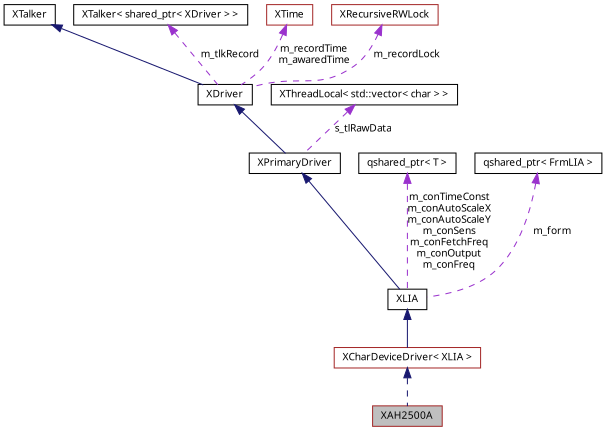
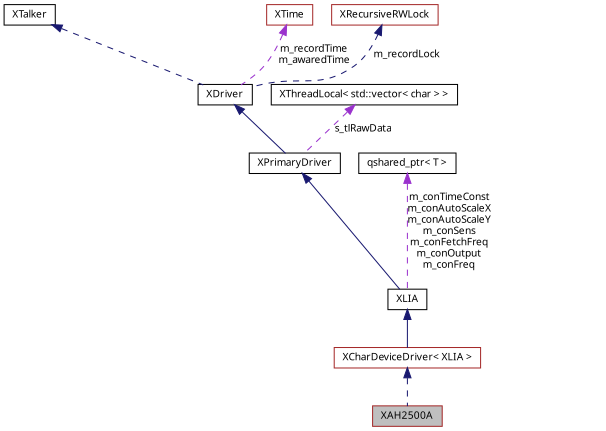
node "XTalker< shared_ptr< XDriver > >": removed
edge "XDriver" -> "XTalker": style solid -> dashed
edge "XDriver" -> "XRecursiveRWLock": color darkorchid3 -> midnightblue
node "qshared_ptr< FrmLIA >": removed
